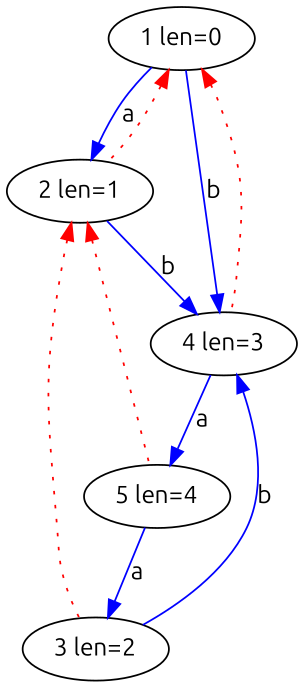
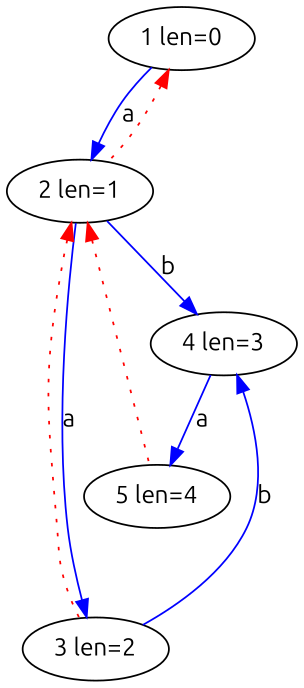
edge "1 len=0" -> "4 len=3": removed, label "b"
edge "4 len=3" -> "1 len=0": removed
edge "5 len=4" -> "3 len=2": now "2 len=1" -> "3 len=2"
